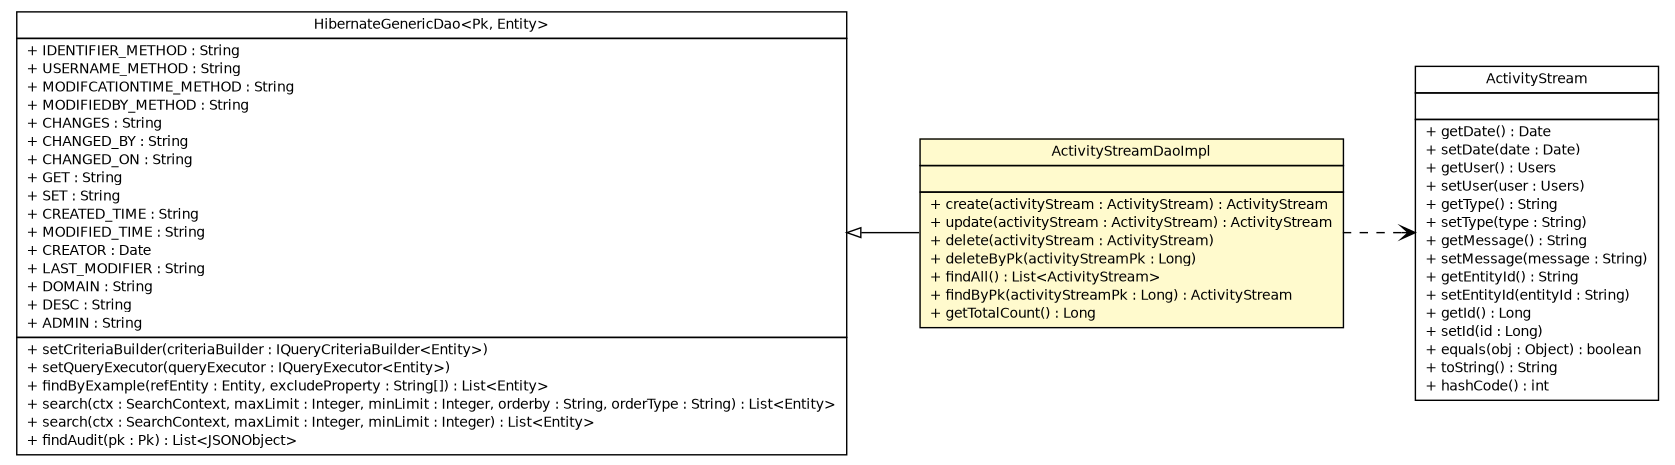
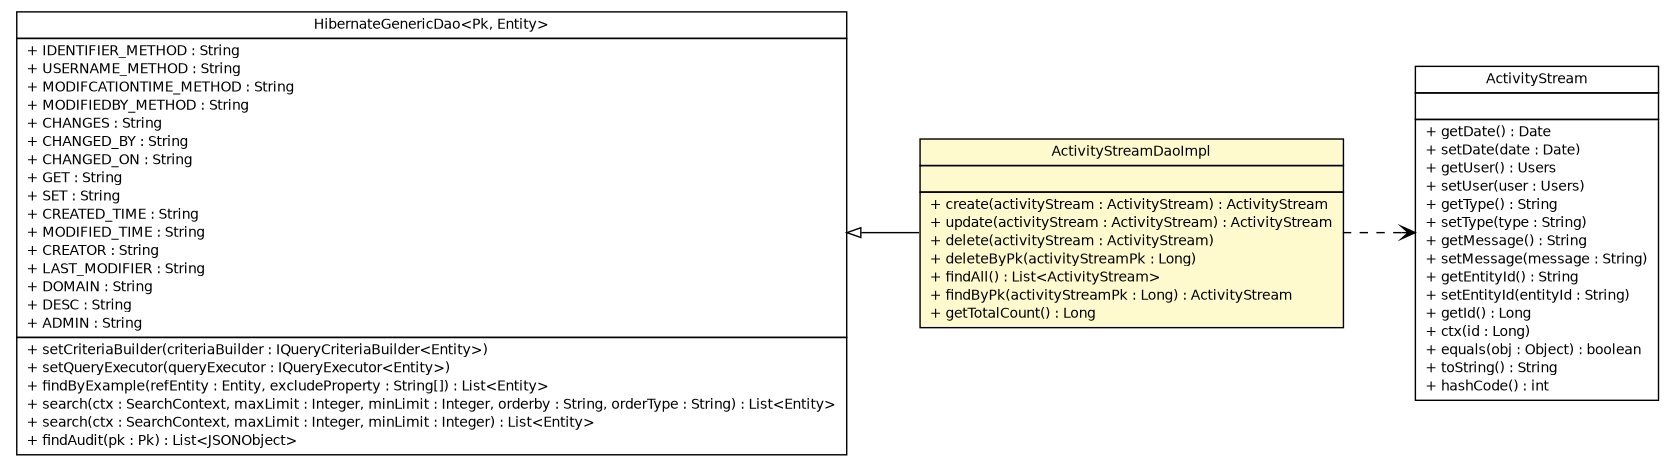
node "HibernateGenericDao<Pk, Entity>": text "+ CREATOR : Date" -> "+ CREATOR : String"
node "ActivityStream": text "+ setId(id : Long)" -> "+ ctx(id : Long)"
